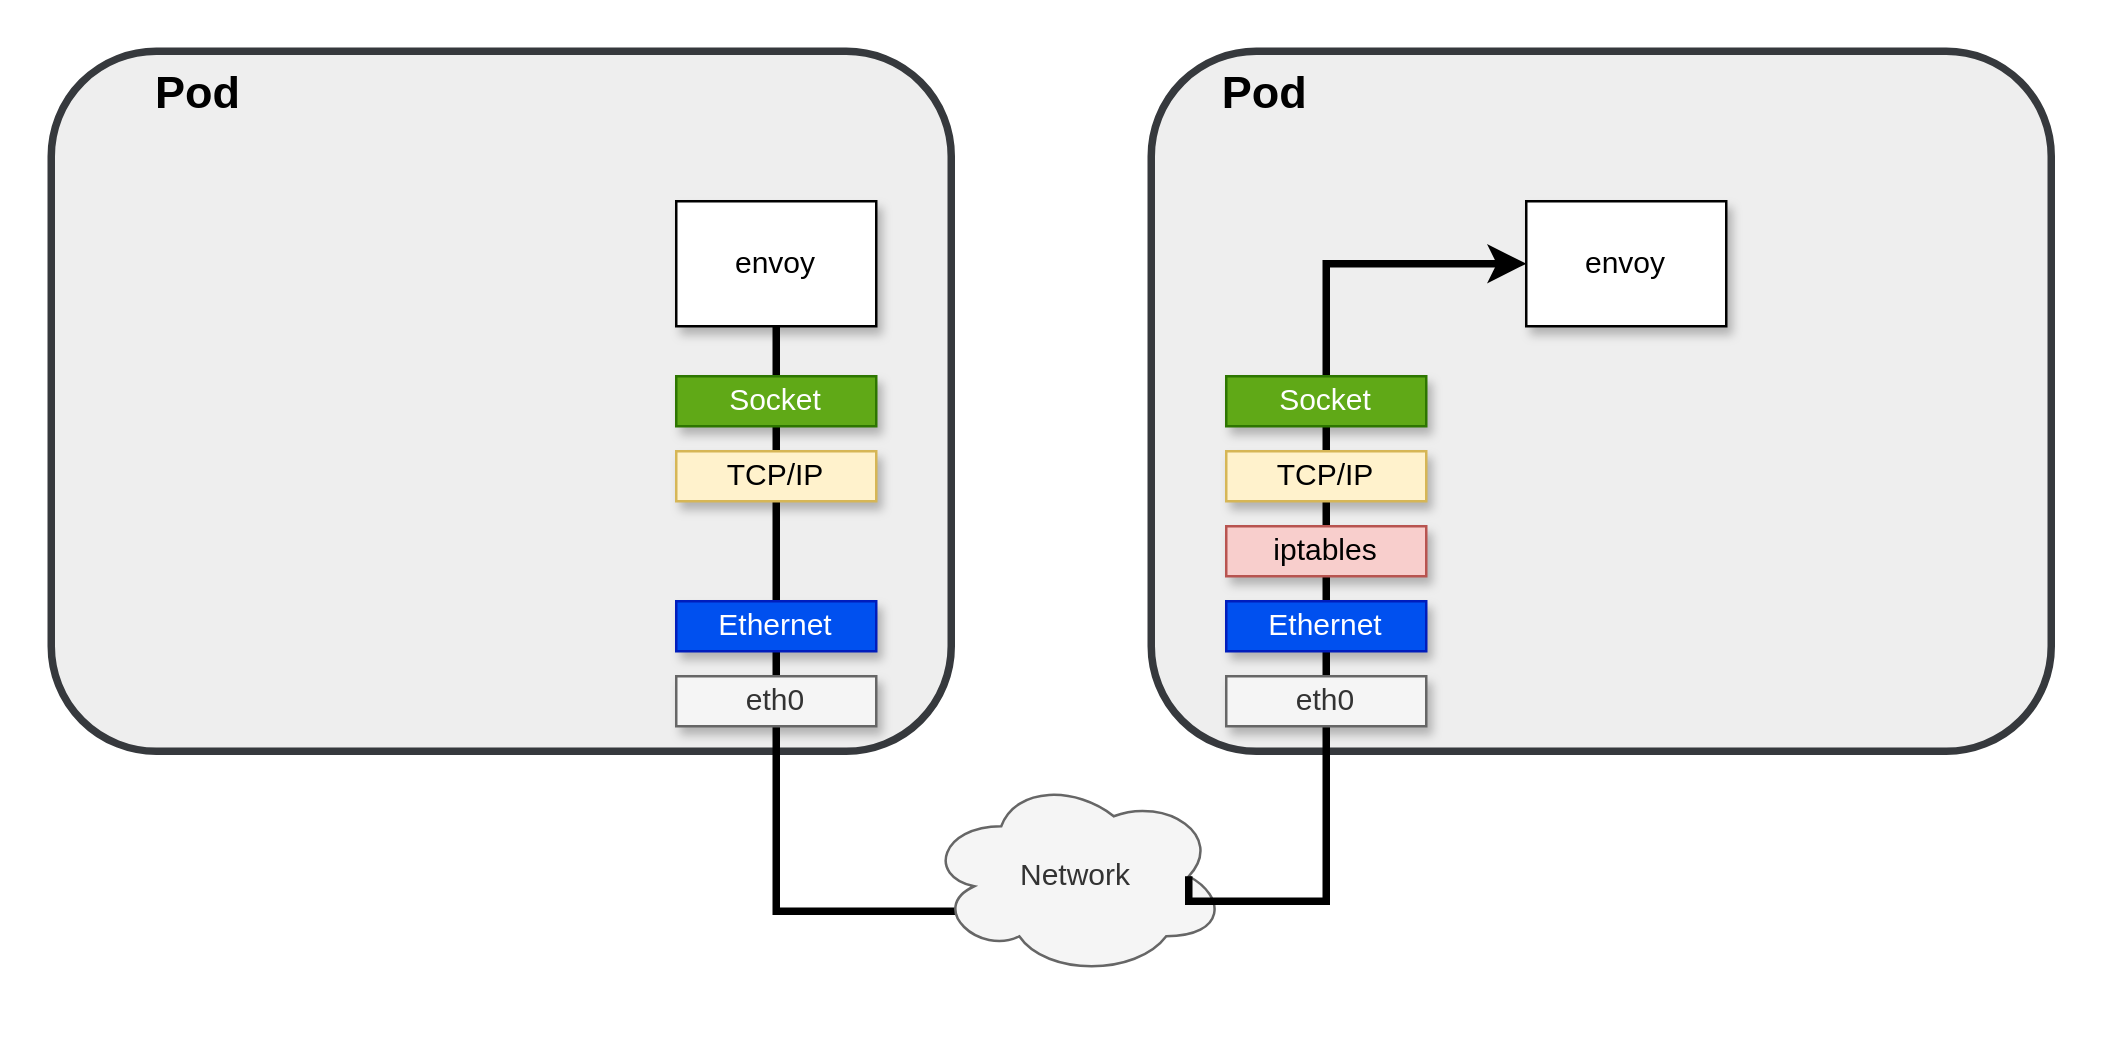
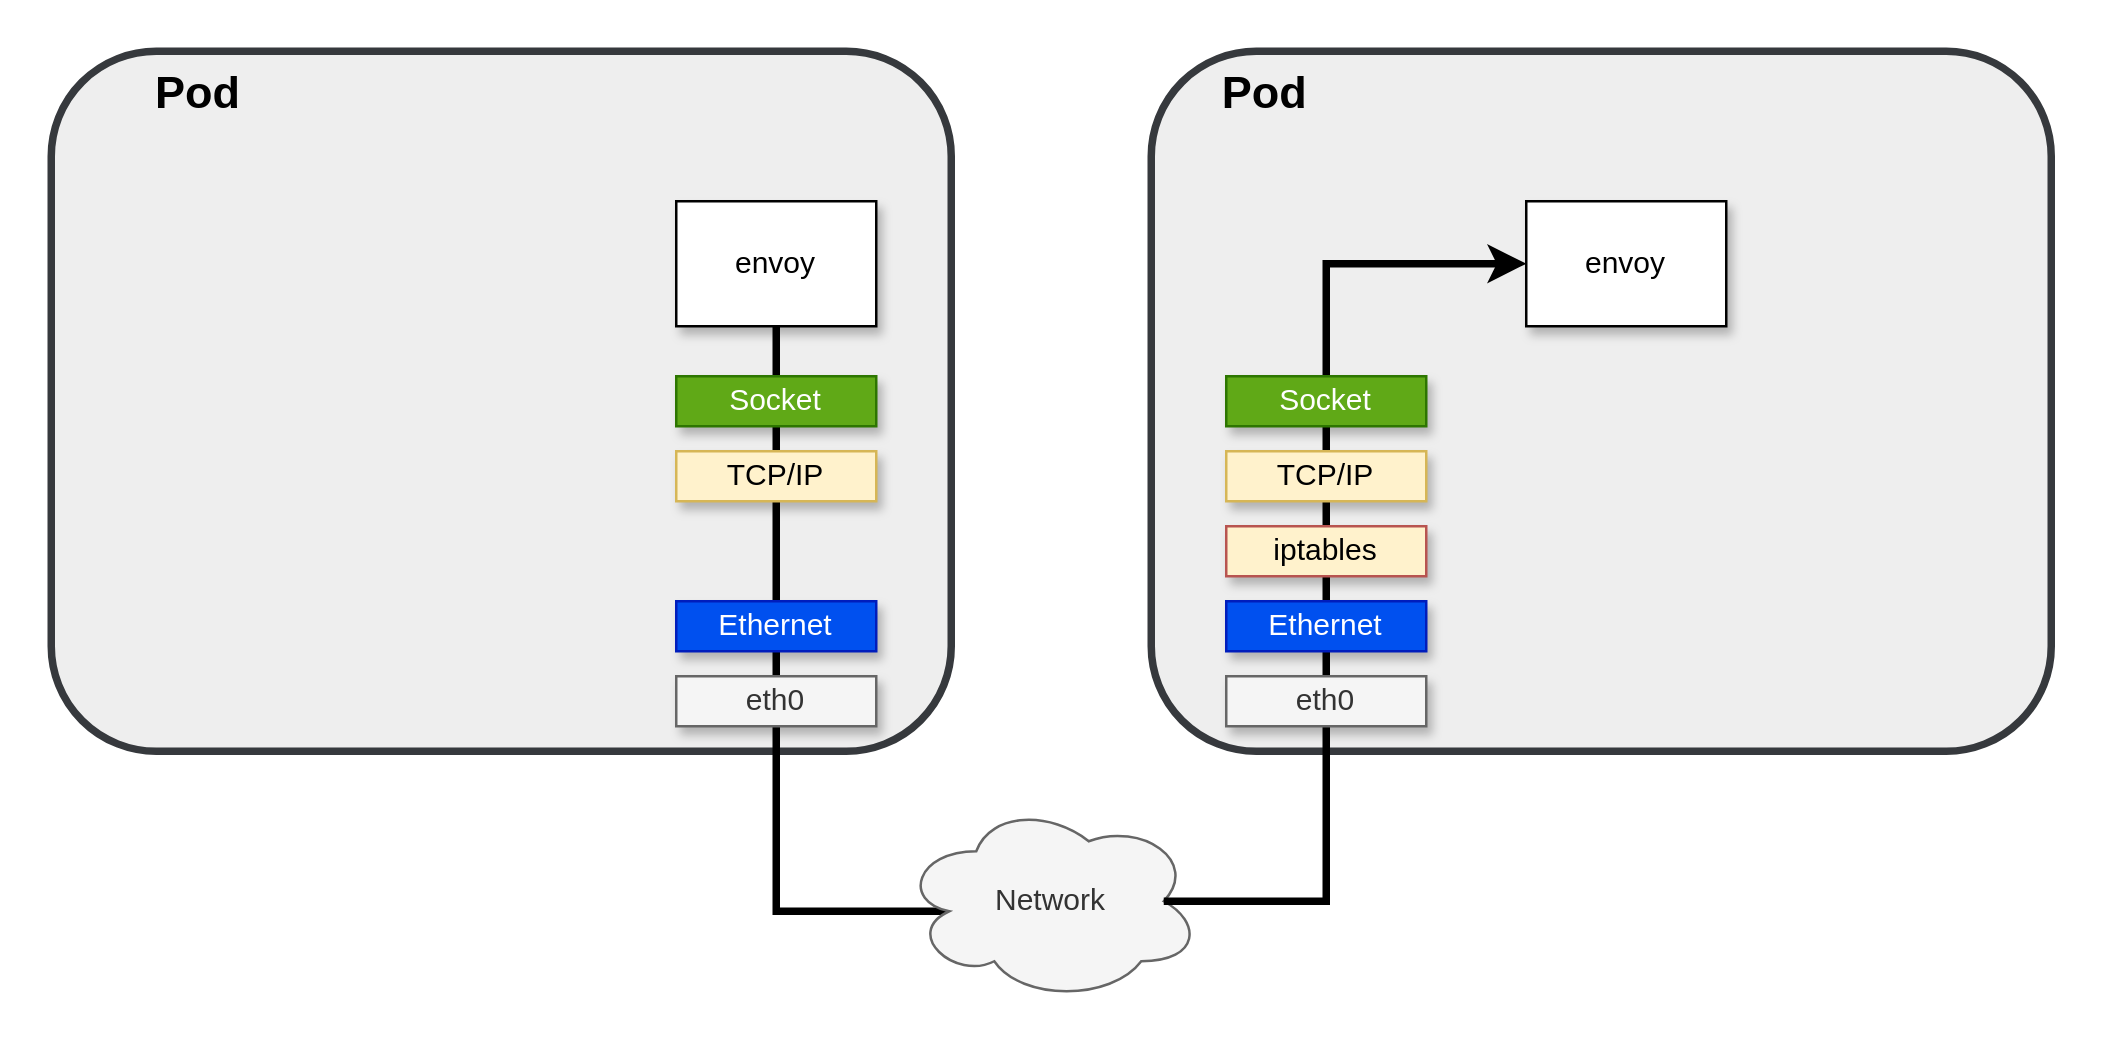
node "iptables": fillcolor #f8cecc -> #fff2cc
node "Network": moved (1076, 876) -> (1051, 901)
